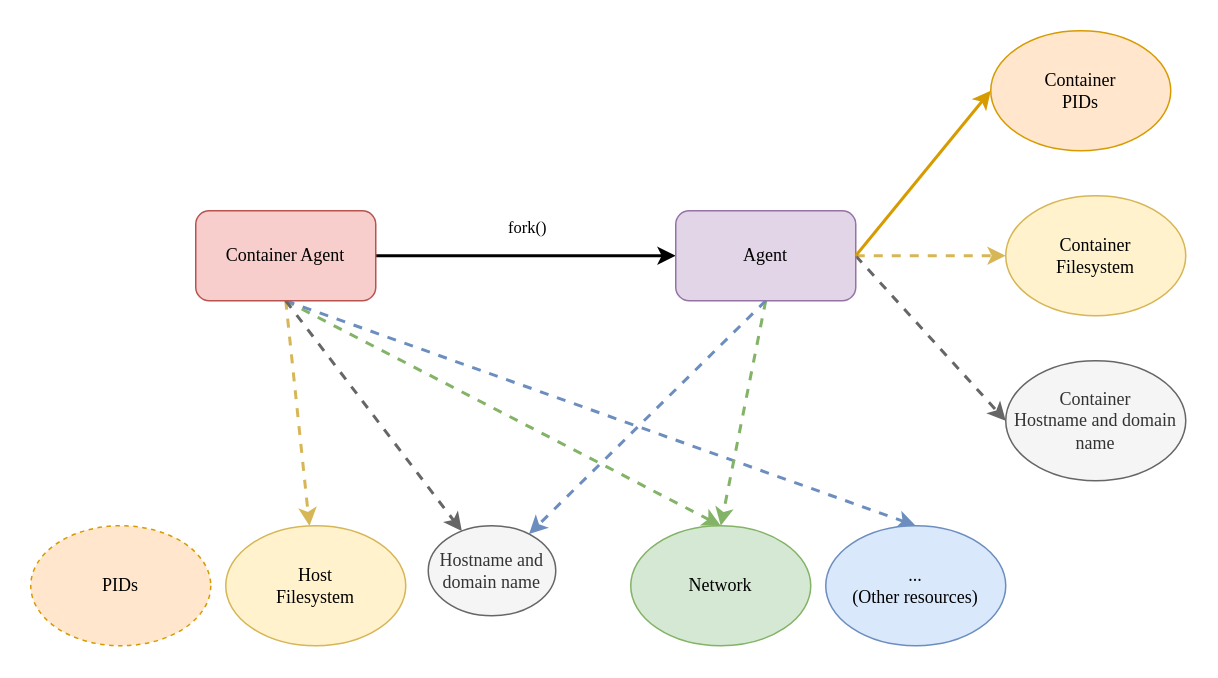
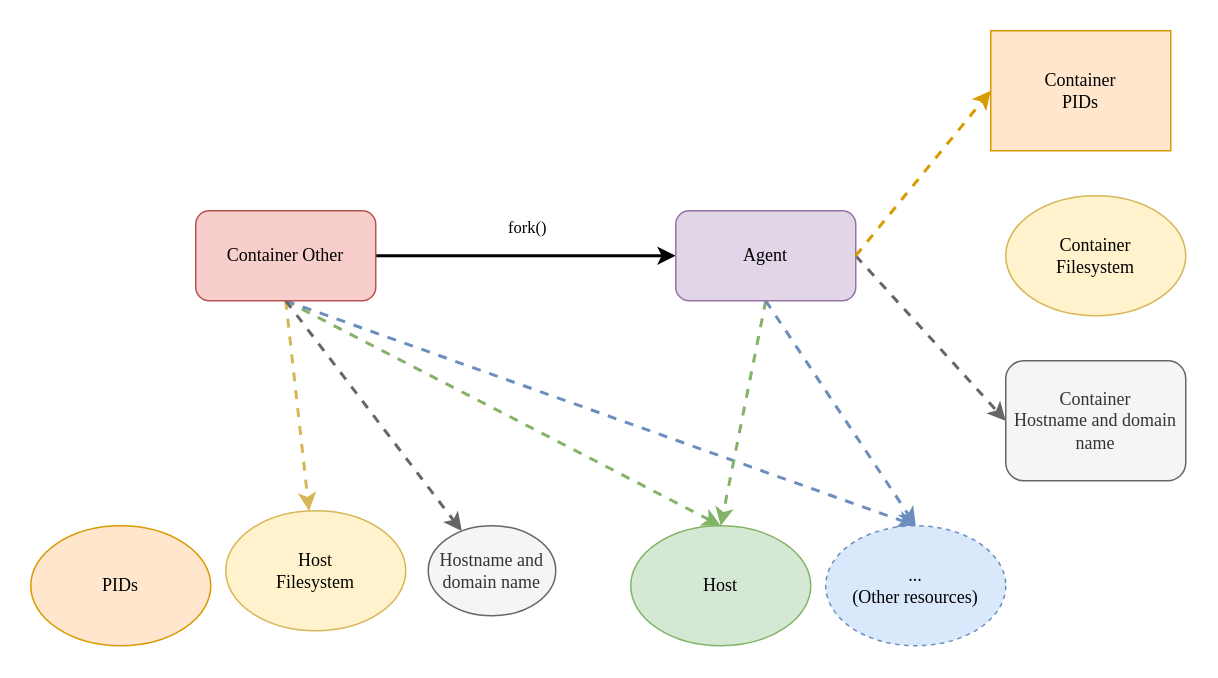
node "Container PIDs": shape ellipse -> rectangle
edge "Agent" -> "Container PIDs": style solid -> dashed
node "Container Agent": label "Container Agent" -> "Container Other"
edge "Agent" -> "Container Filesystem": removed
edge "Agent" -> "Hostname and domain name": now "Agent" -> "... (Other resources)"
node "Container Hostname and domain name": shape ellipse -> rounded rectangle
node "PIDs": style dashed -> solid
node "Host Filesystem": moved (316, 586) -> (316, 571)
node "Network": label "Network" -> "Host"
node "... (Other resources)": style solid -> dashed
